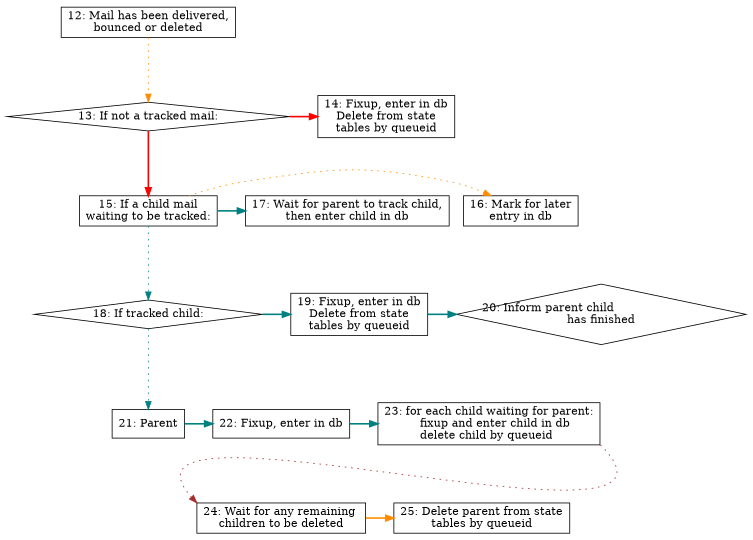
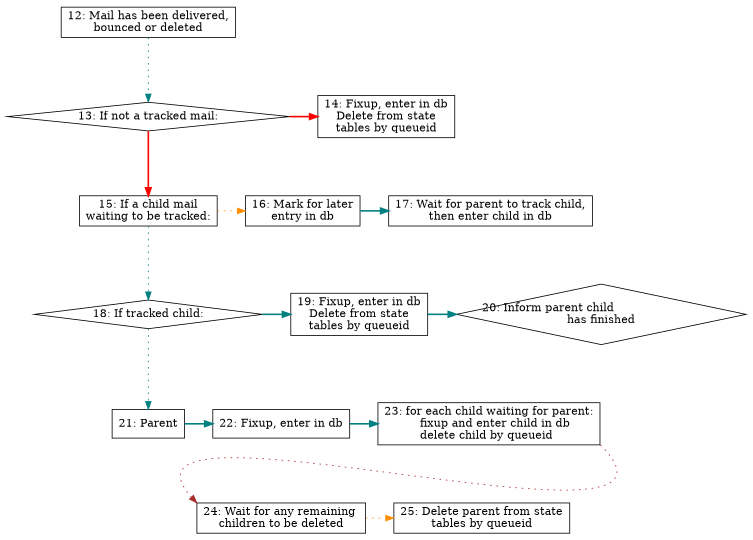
edge "12: Mail has been delivered, bounced or deleted" -> "13: If not a tracked mail:": color darkorange -> teal
edge "15: If a child mail waiting to be tracked:" -> "17: Wait for parent to track child, then enter child in db": now "16: Mark for later entry in db" -> "17: Wait for parent to track child, then enter child in db"
edge "24: Wait for any remaining children to be deleted" -> "25: Delete parent from state tables by queueid": style bold -> dotted
